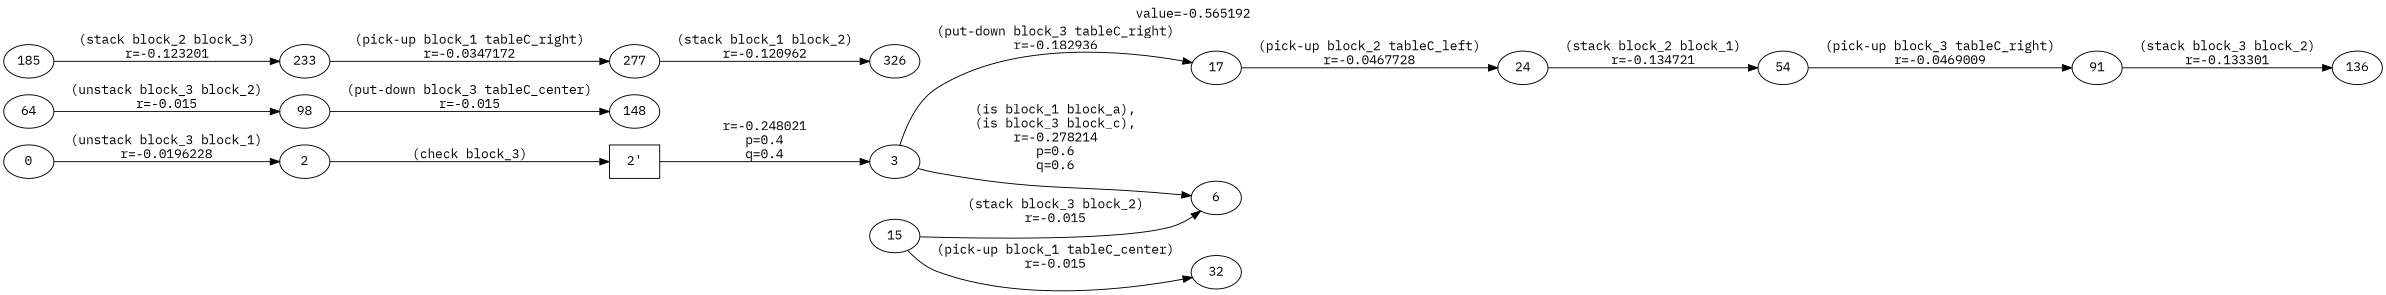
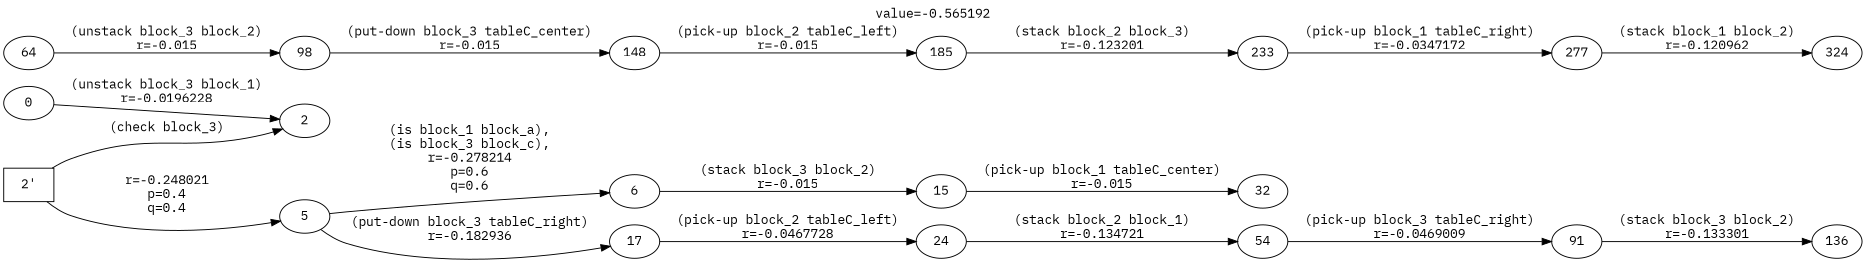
edge "148" -> "185": added, label "(pick-up block_2 tableC_left) r=-0.015"
node "326": label "326" -> "324"
edge "2" -> "2'": reversed
node "3": label "3" -> "5"
edge "15" -> "6": reversed
